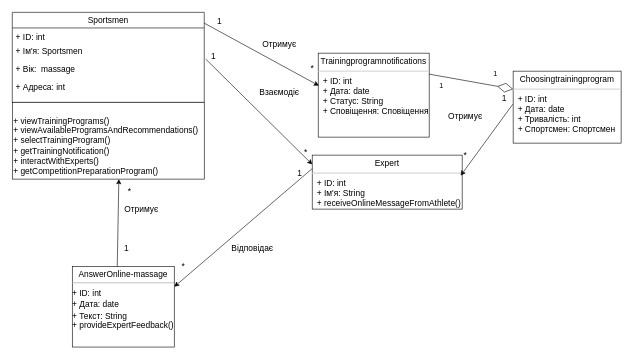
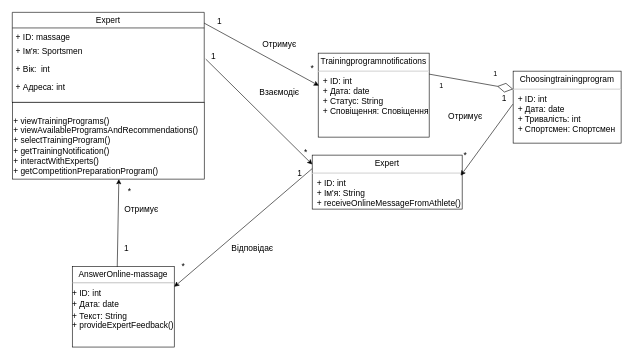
node "Sportsmen": label "Sportsmen" -> "Expert"
node "+ ID: int": label "+ ID: int" -> "+ ID: massage"
node "+ Вік: massage": label "+ Вік: massage" -> "+ Вік: int"
